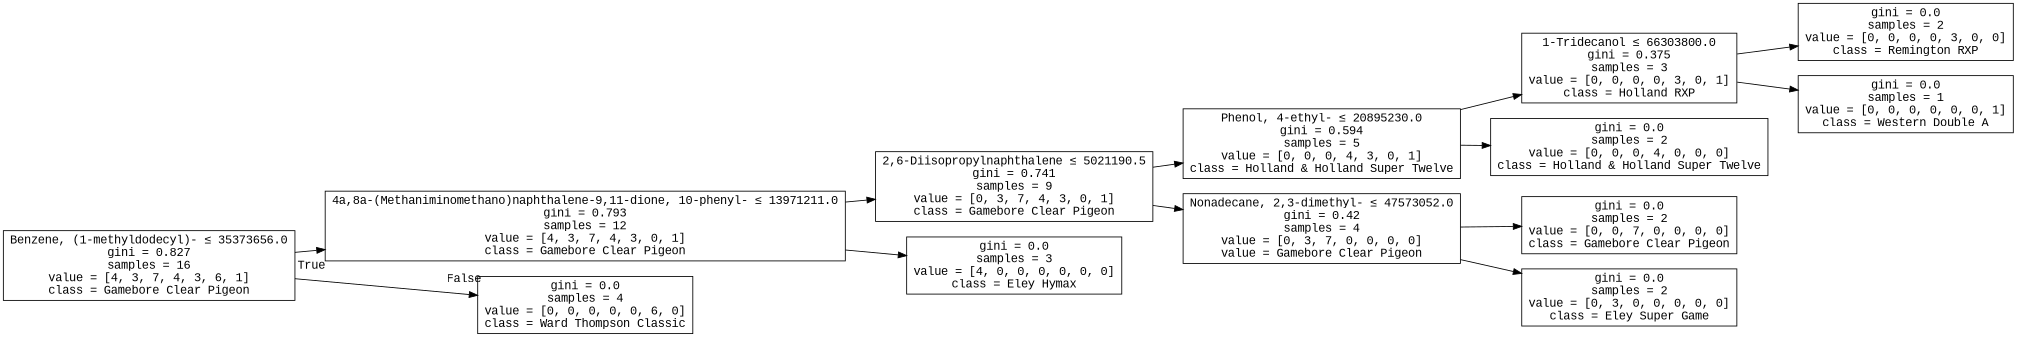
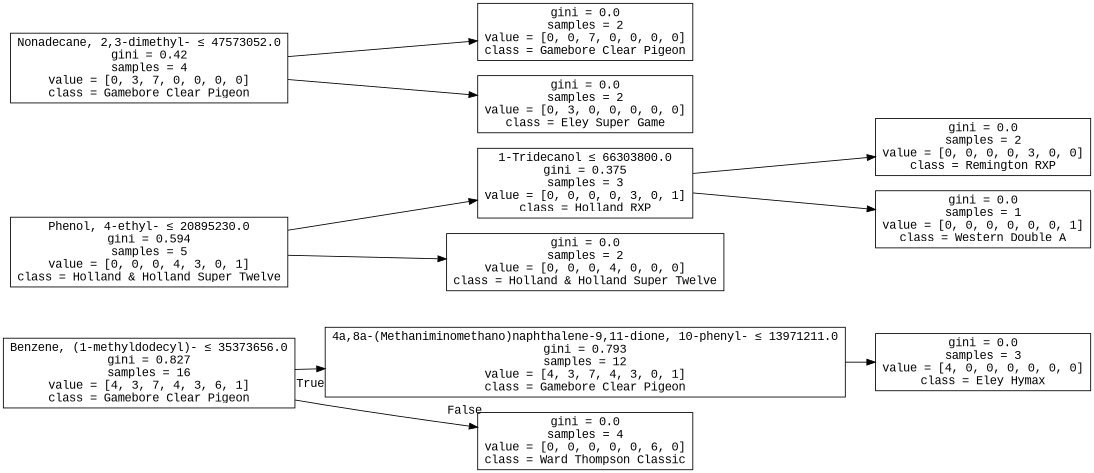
node "2,6-Diisopropylnaphthalene ≤ 5021190.5": removed
node "Nonadecane, 2,3-dimethyl- ≤ 47573052.0": text "value = Gamebore Clear Pigeon" -> "class = Gamebore Clear Pigeon"
